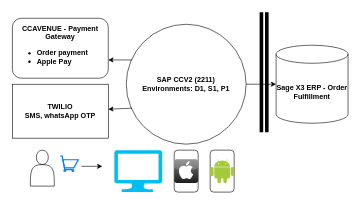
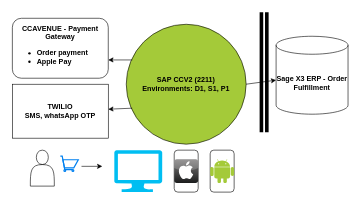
node "SAP CCV2 (2211) Environments: D1, S1, P1": fillcolor #ffffff -> #a4ca39
node "Sage X3 ERP - Order Fulfillment": moved (312, 84) -> (312, 75)
